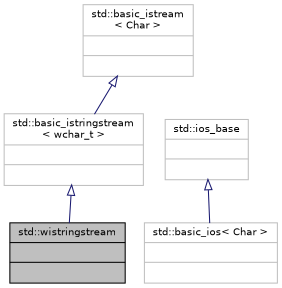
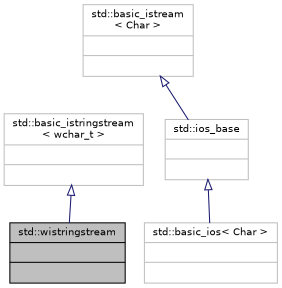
edge "std::basic_istringstream" -> "std::basic_istream": now "std::ios_base" -> "std::basic_istream"
